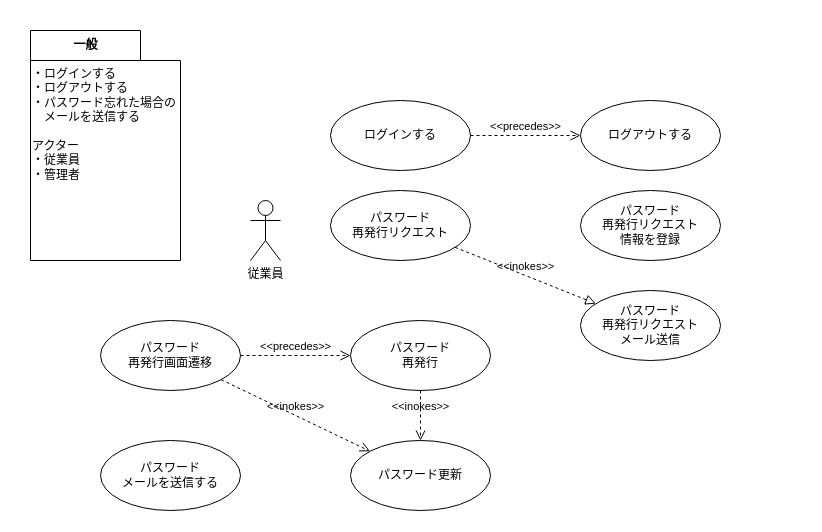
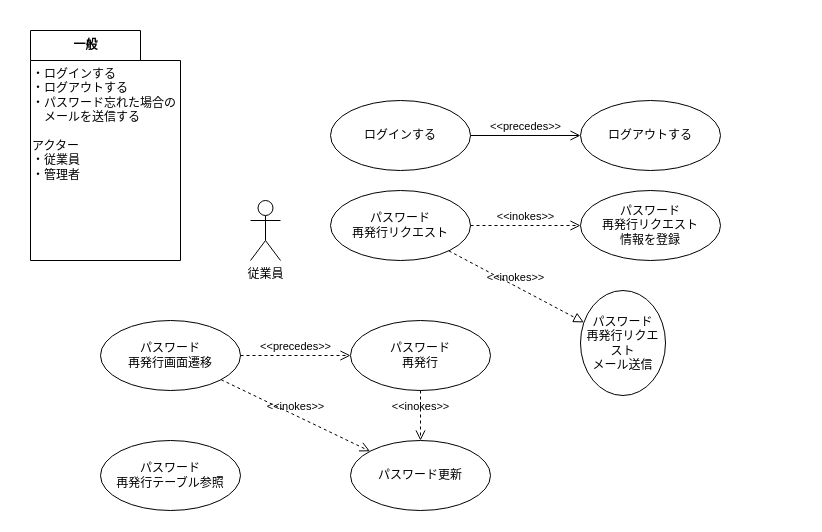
edge "ログインする" -> "ログアウトする": style dashed -> solid
edge "パスワード 再発行リクエスト" -> "パスワード 再発行リクエスト 情報を登録": added, label "<<inokes>>"
node "パスワード 再発行リクエスト メール送信": size 140x70 -> 85x105
node "パスワード メールを送信する": label "パスワード メールを送信する" -> "パスワード 再発行テーブル参照"
